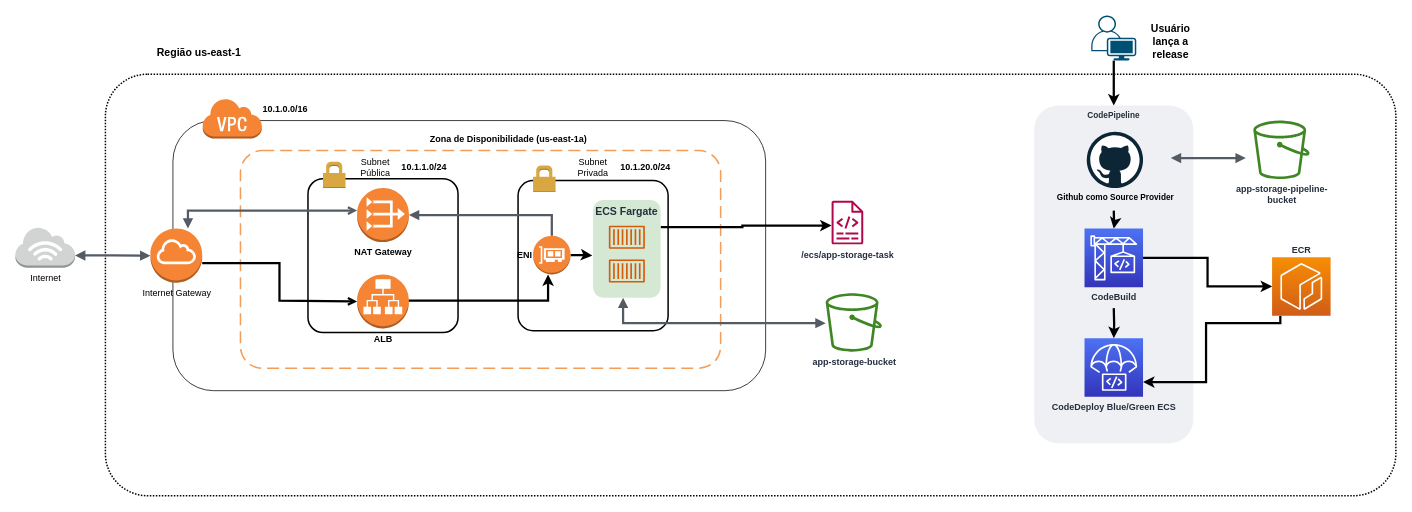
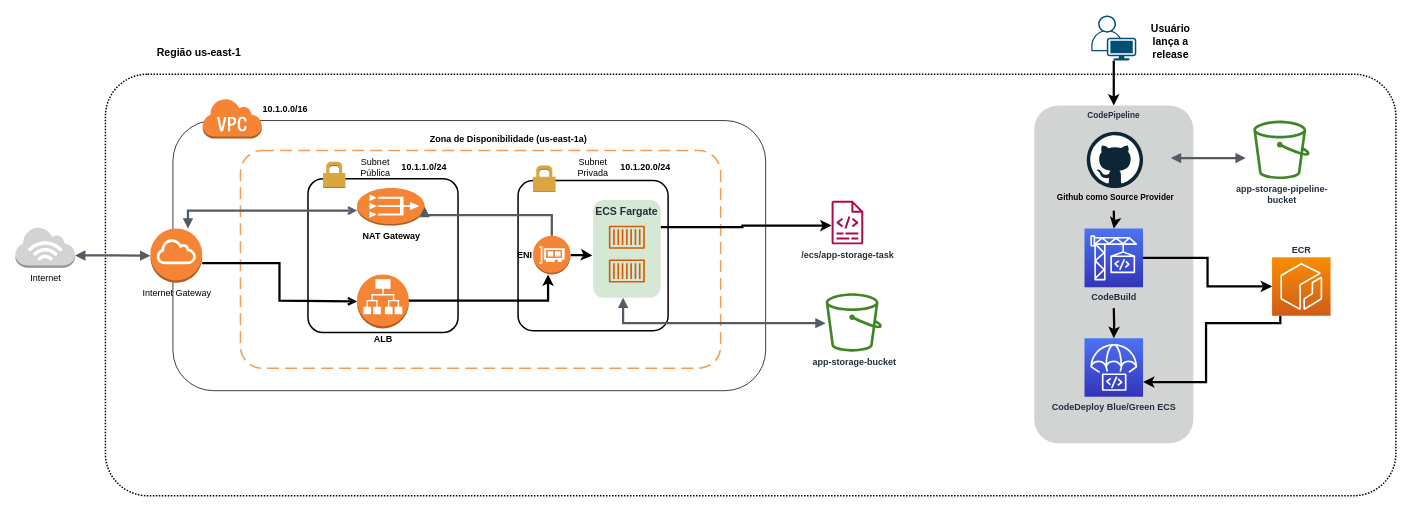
node "CodePipeline": fillcolor #eff0f3 -> #d2d3d3
node "NAT Gateway": size 52x54 -> 68x38
